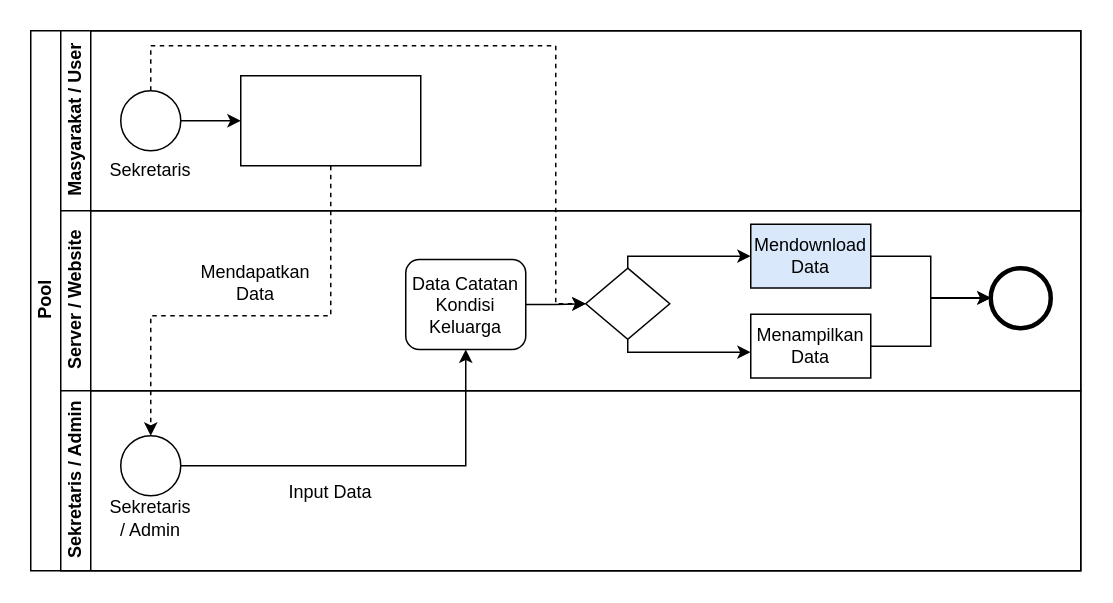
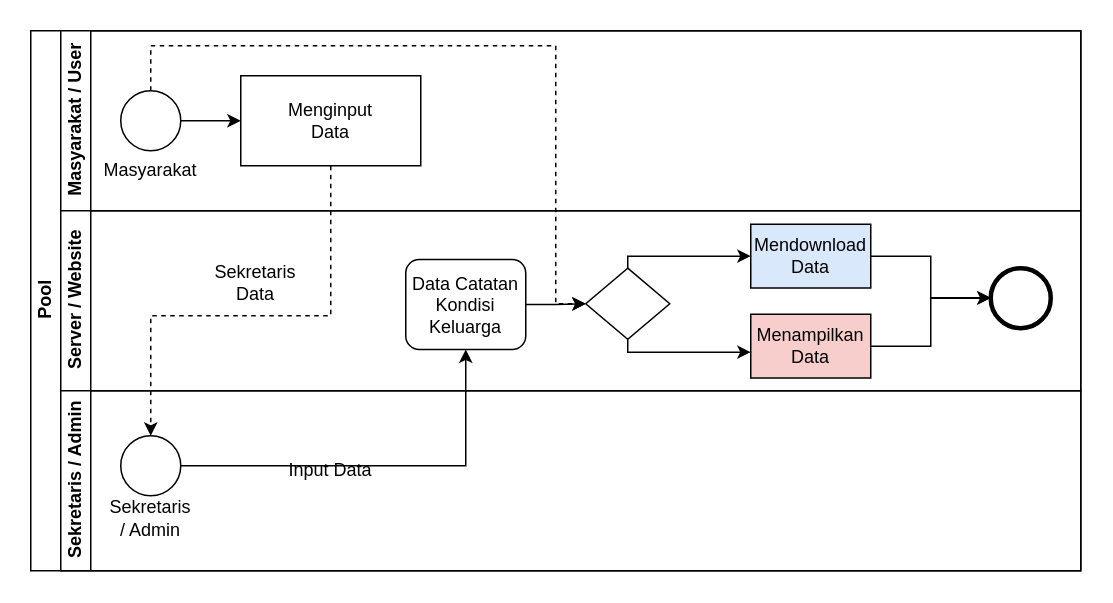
node "Menginput Data": added
node "Sekretaris": label "Sekretaris" -> "Masyarakat"
node "Mendapatkan Data": label "Mendapatkan Data" -> "Sekretaris Data"
node "Menampilkan Data": fillcolor #ffffff -> #f8cecc
node "Input Data": moved (331, 492) -> (331, 470)
